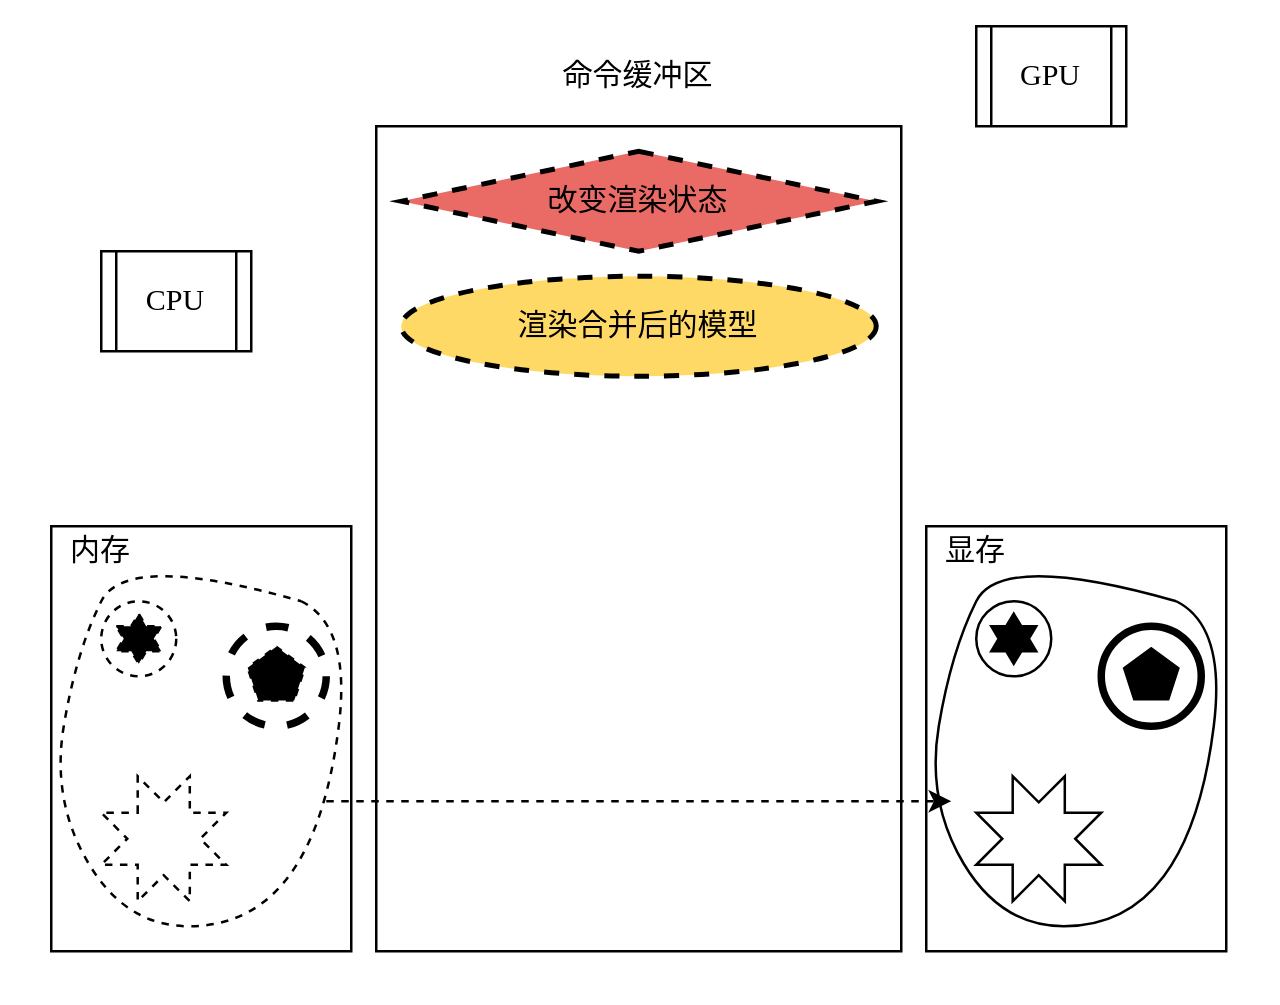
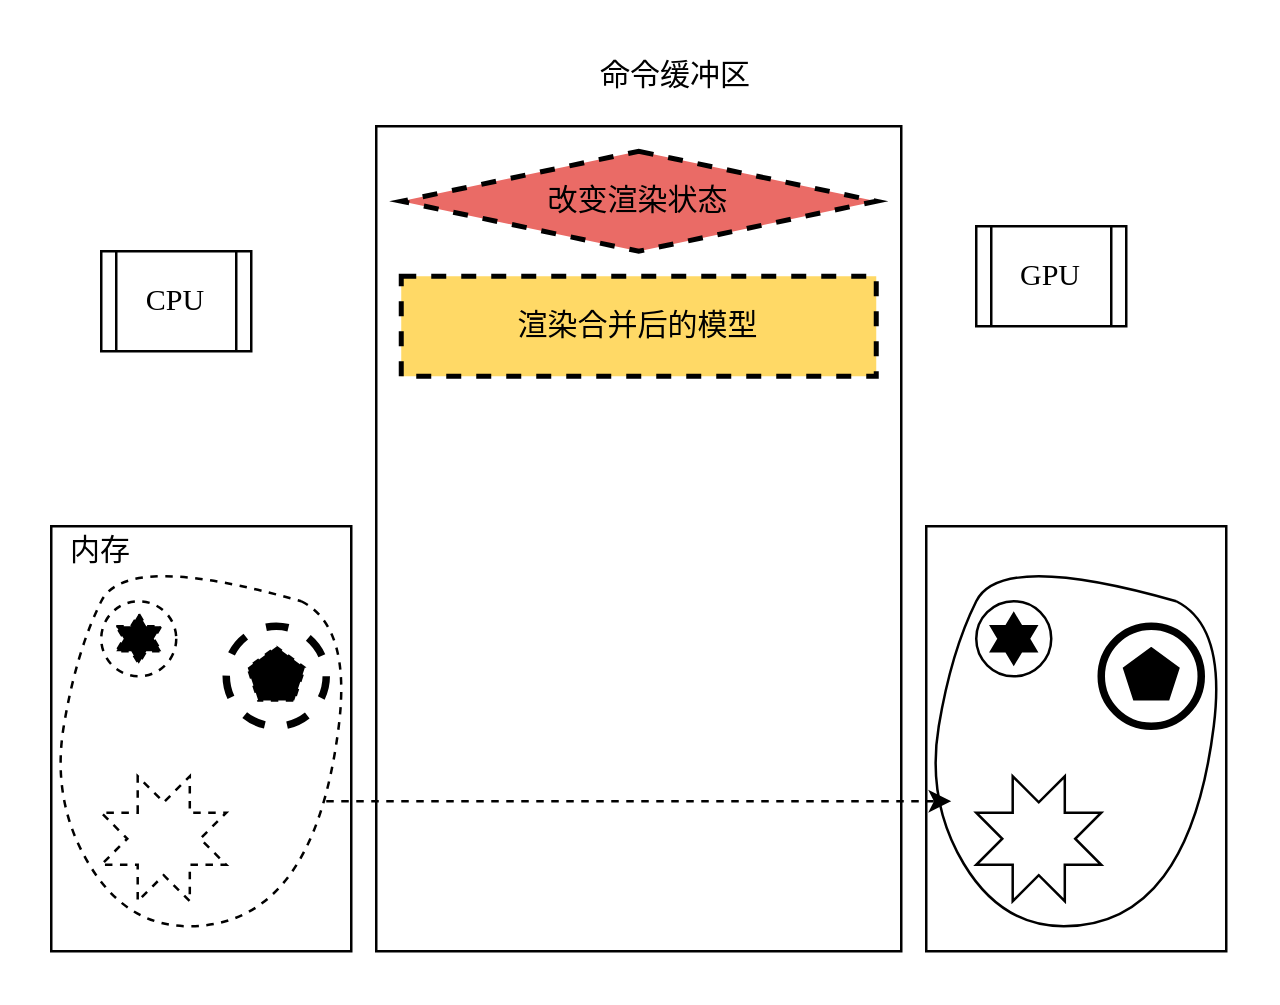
node "命令缓冲区": moved (639, 76) -> (676, 76)
node "GPU": moved (1051, 76) -> (1051, 276)
node "渲染合并后的模型": shape ellipse -> rectangle
node "显存": removed
